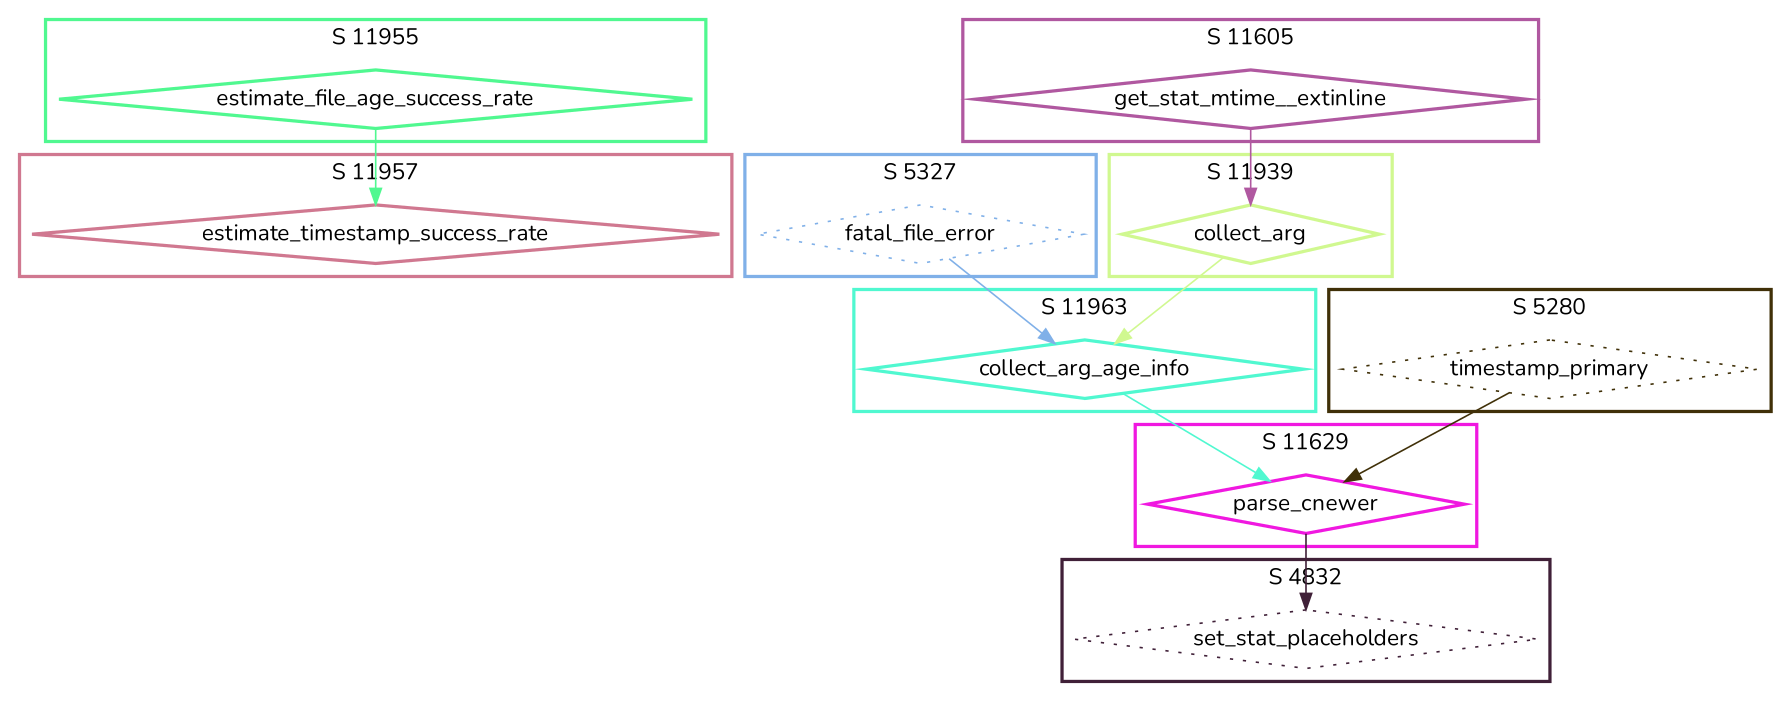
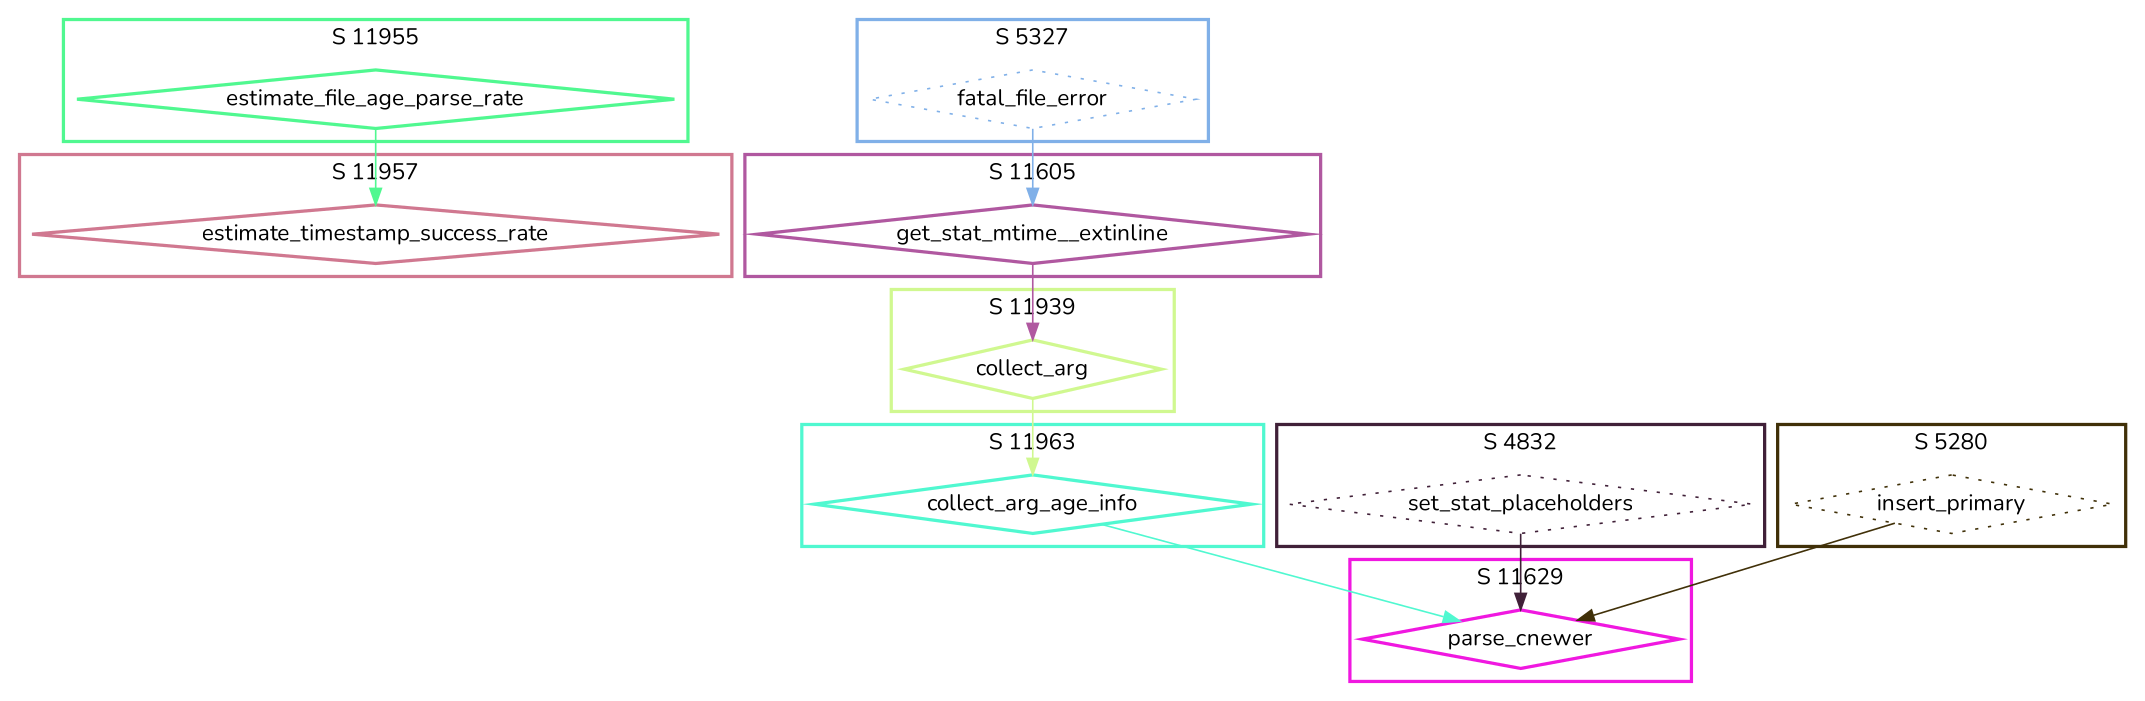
node "estimate_file_age_success_rate": label "estimate_file_age_success_rate" -> "estimate_file_age_parse_rate"
edge "fatal_file_error" -> "collect_arg_age_info": now "fatal_file_error" -> "get_stat_mtime__extinline"
node "timestamp_primary": label "timestamp_primary" -> "insert_primary"
edge "parse_cnewer" -> "set_stat_placeholders": reversed
